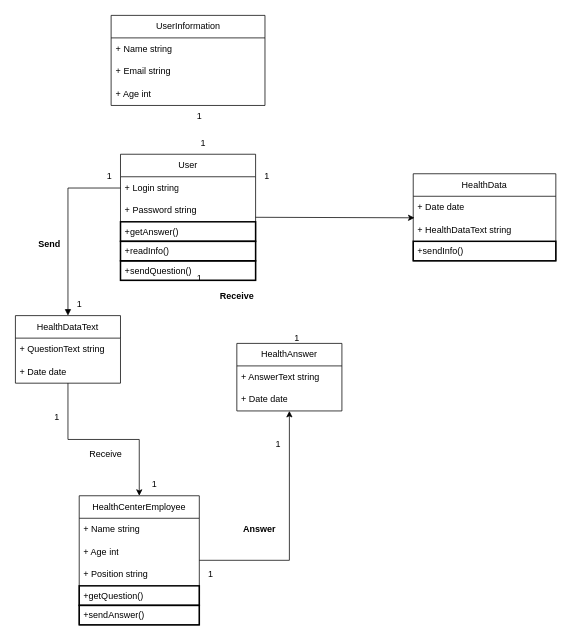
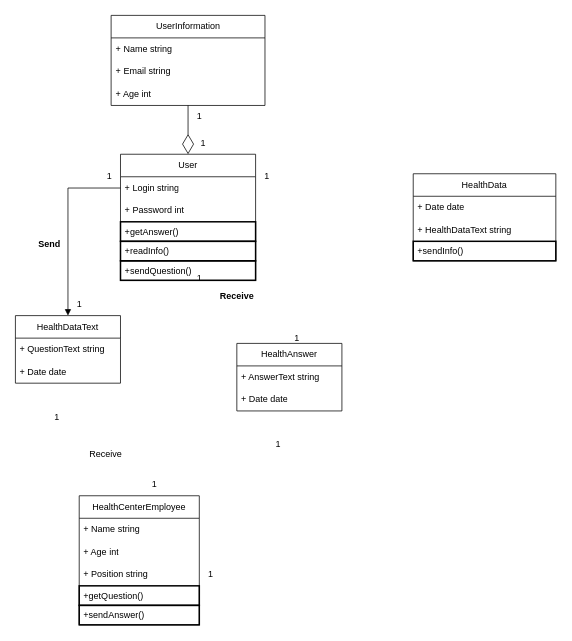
edge "UserInformation" -> "User": added
node "+ Password string": label "+ Password string" -> "+ Password int"
edge "User" -> "+ HealthDataText string": removed
edge "HealthDataText" -> "HealthCenterEmployee": removed
node "Answer": removed
edge "HealthCenterEmployee" -> "HealthAnswer": removed
